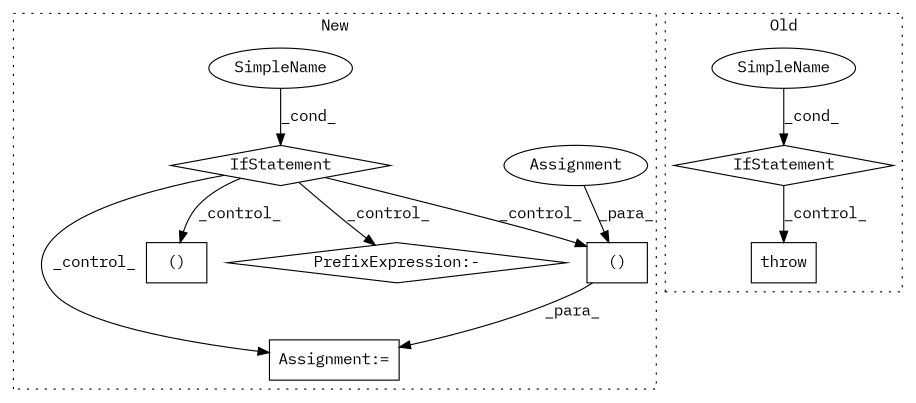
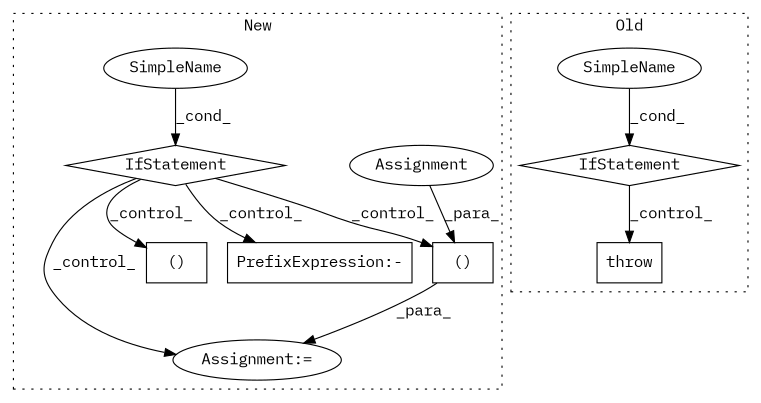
node "PrefixExpression:-": shape diamond -> box
node "Assignment:=": shape box -> ellipse
